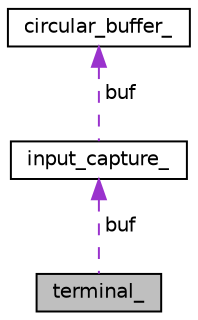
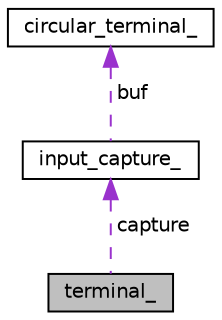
node "circular_buffer_": label "circular_buffer_" -> "circular_terminal_"
edge "terminal_" -> "input_capture_": label " buf" -> " capture"
